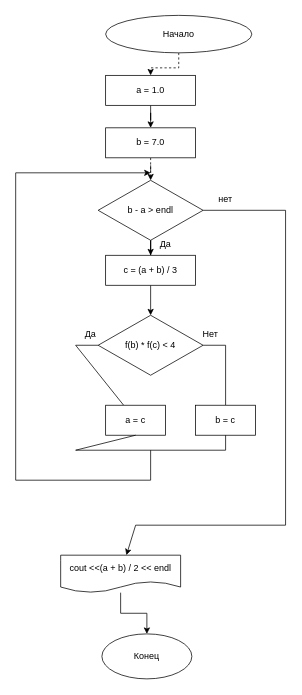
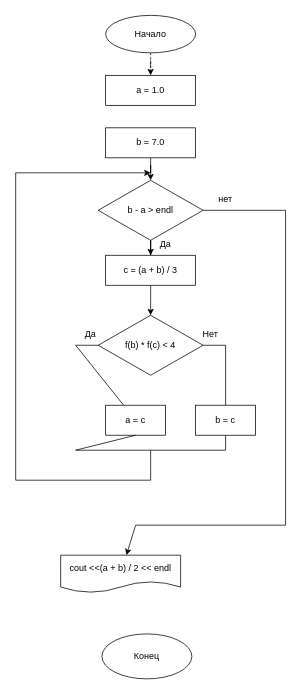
node "Начало": size 146x38 -> 90x38
edge "a = 1.0" -> "b = 7.0": removed
edge "b = 7.0" -> "b - a > endl": style dashed -> solid
edge "cout <<(a + b) / 2 << endl" -> "Конец": removed
